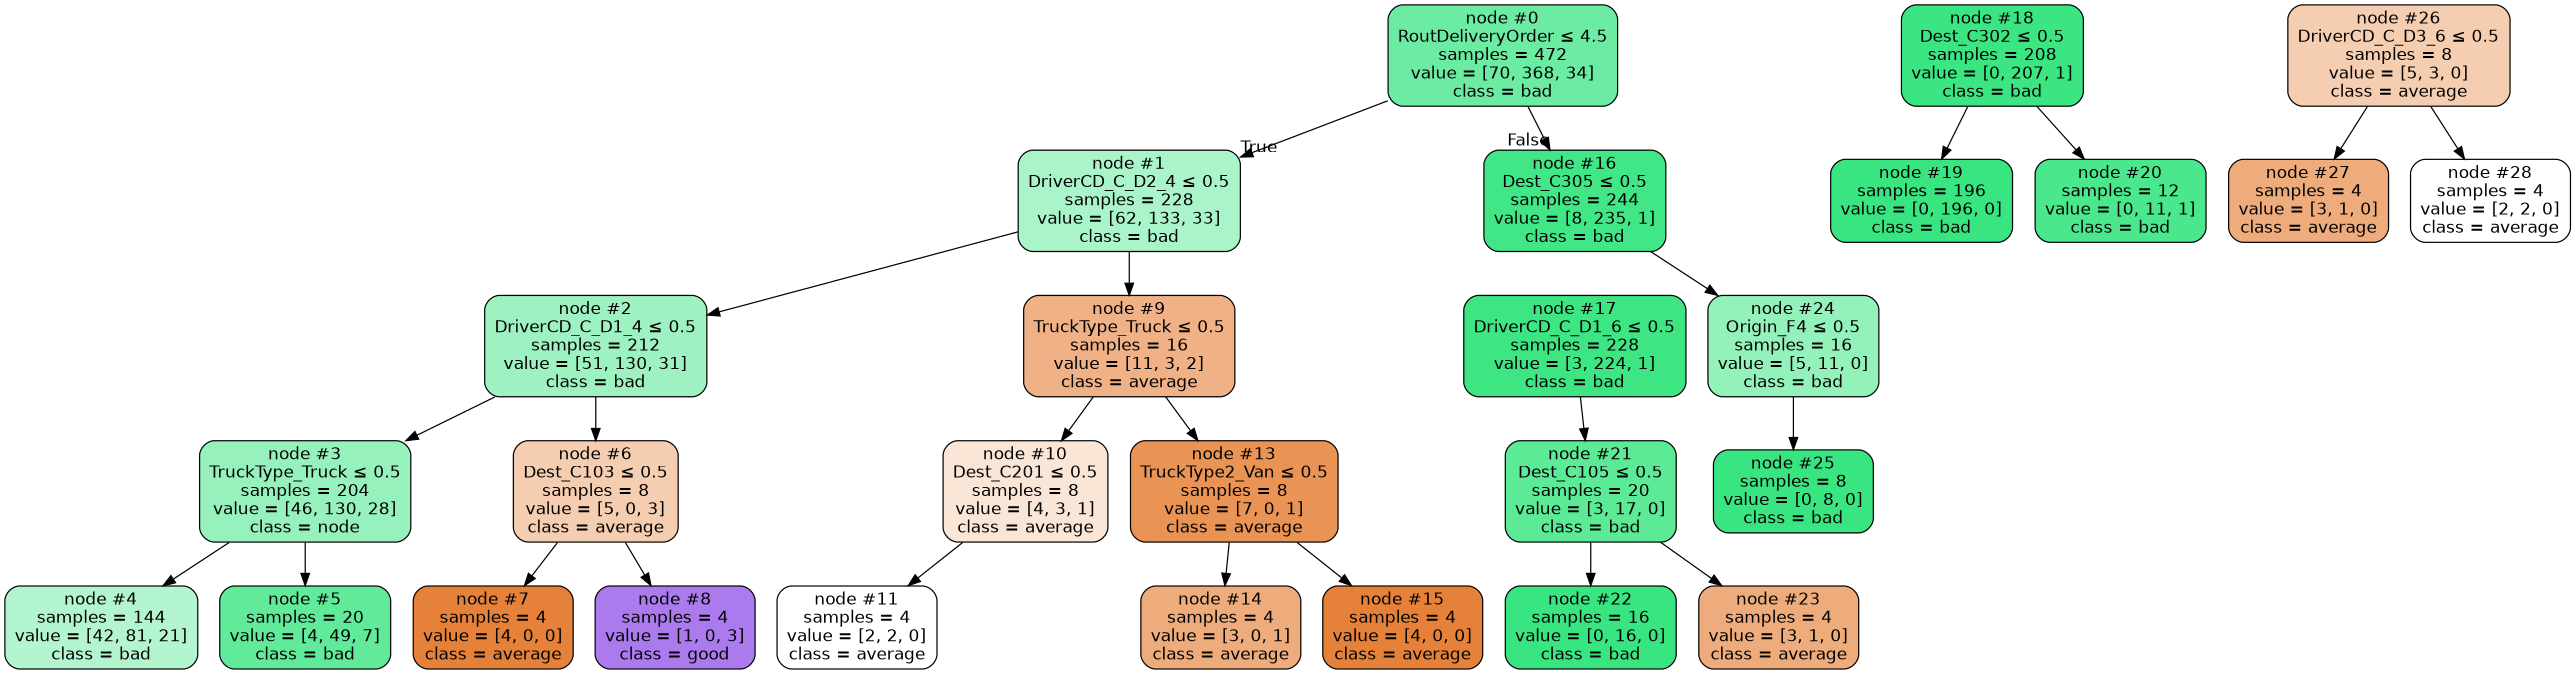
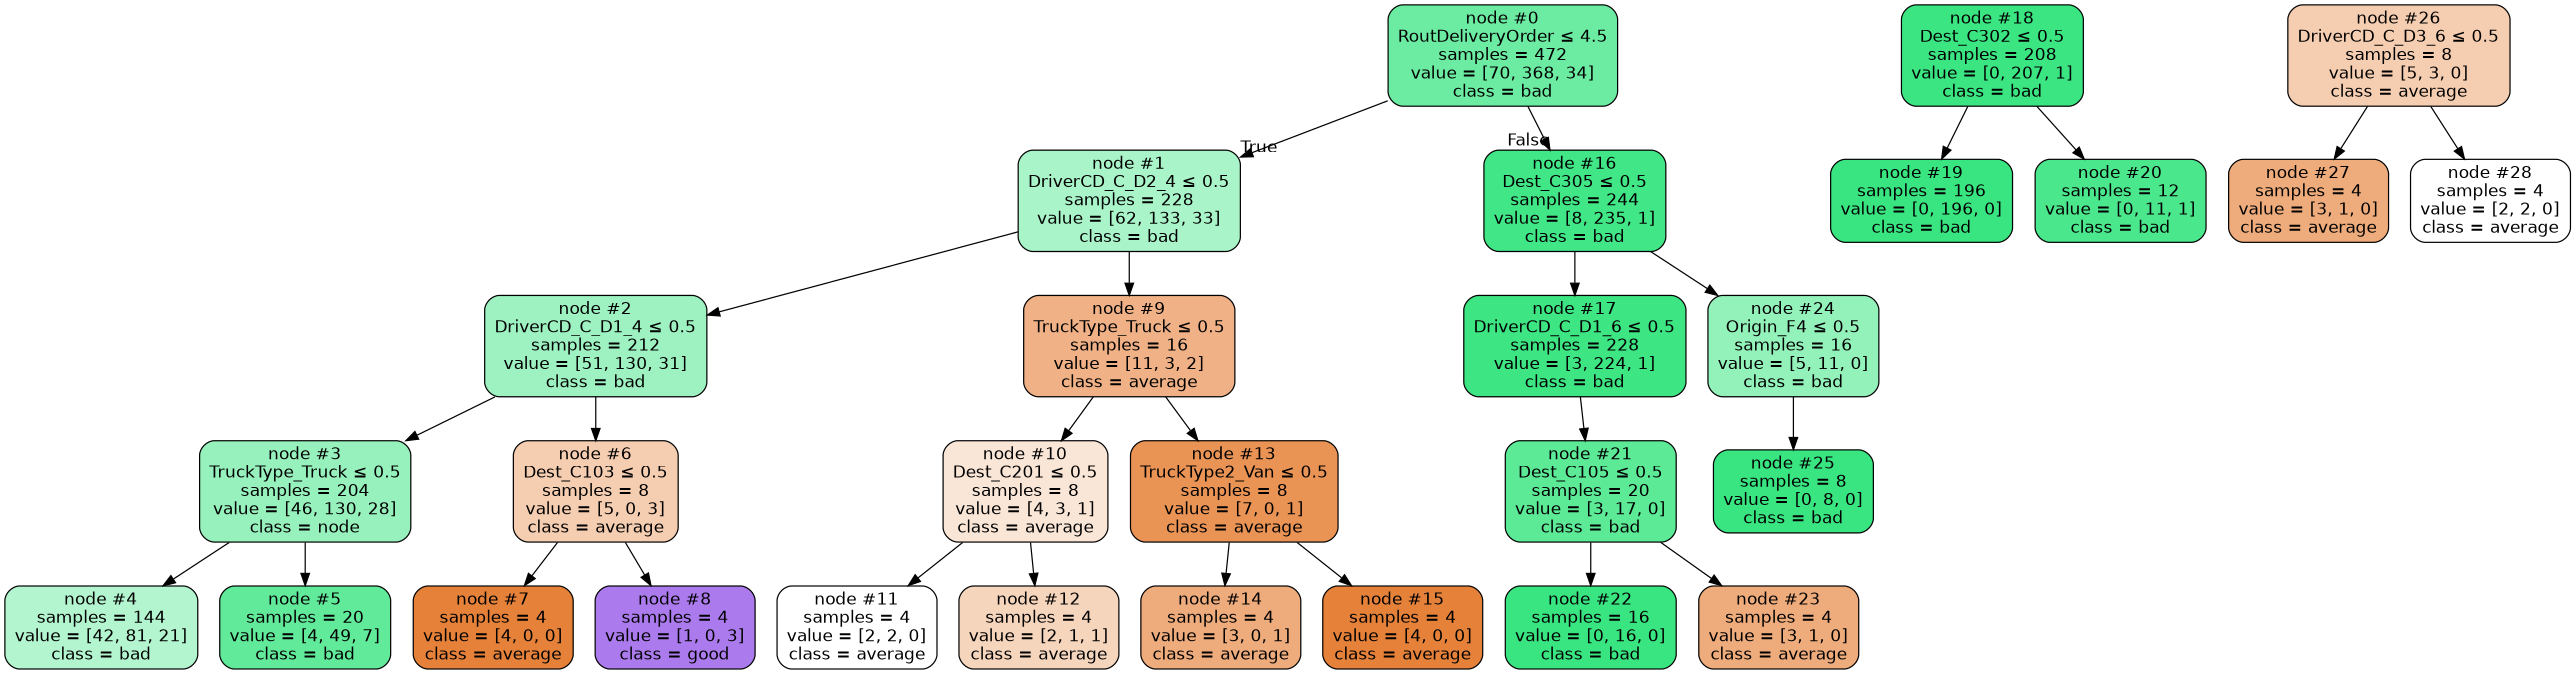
edge "node #16" -> "node #17": added
node "node #12": added
